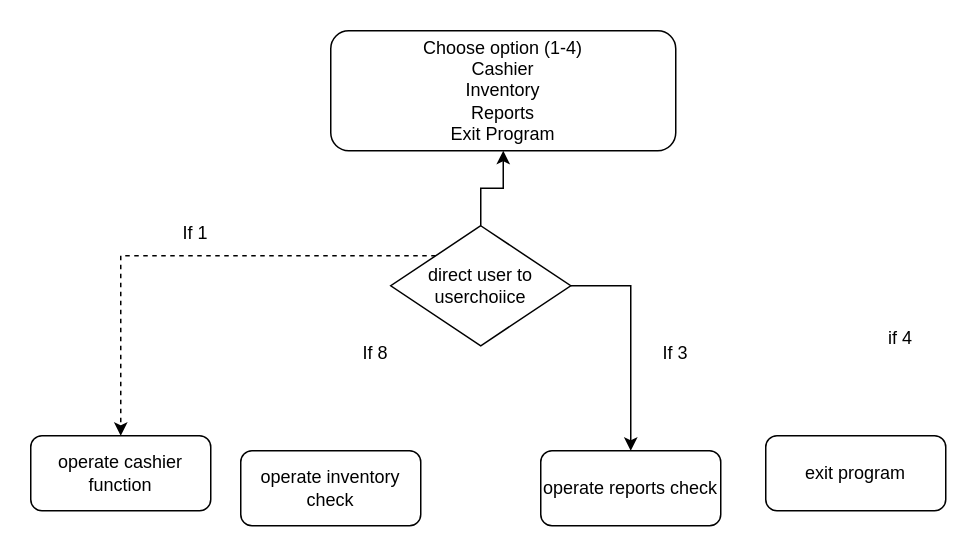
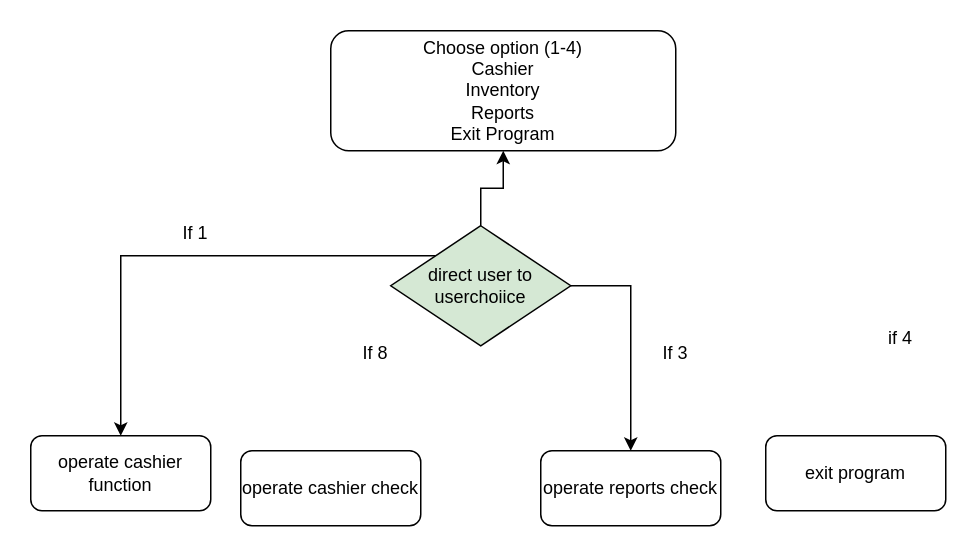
edge "direct user to userchoiice" -> "operate cashier function": style dashed -> solid
node "direct user to userchoiice": fillcolor #ffffff -> #d5e8d4
node "operate inventory check": label "operate inventory check" -> "operate cashier check"
